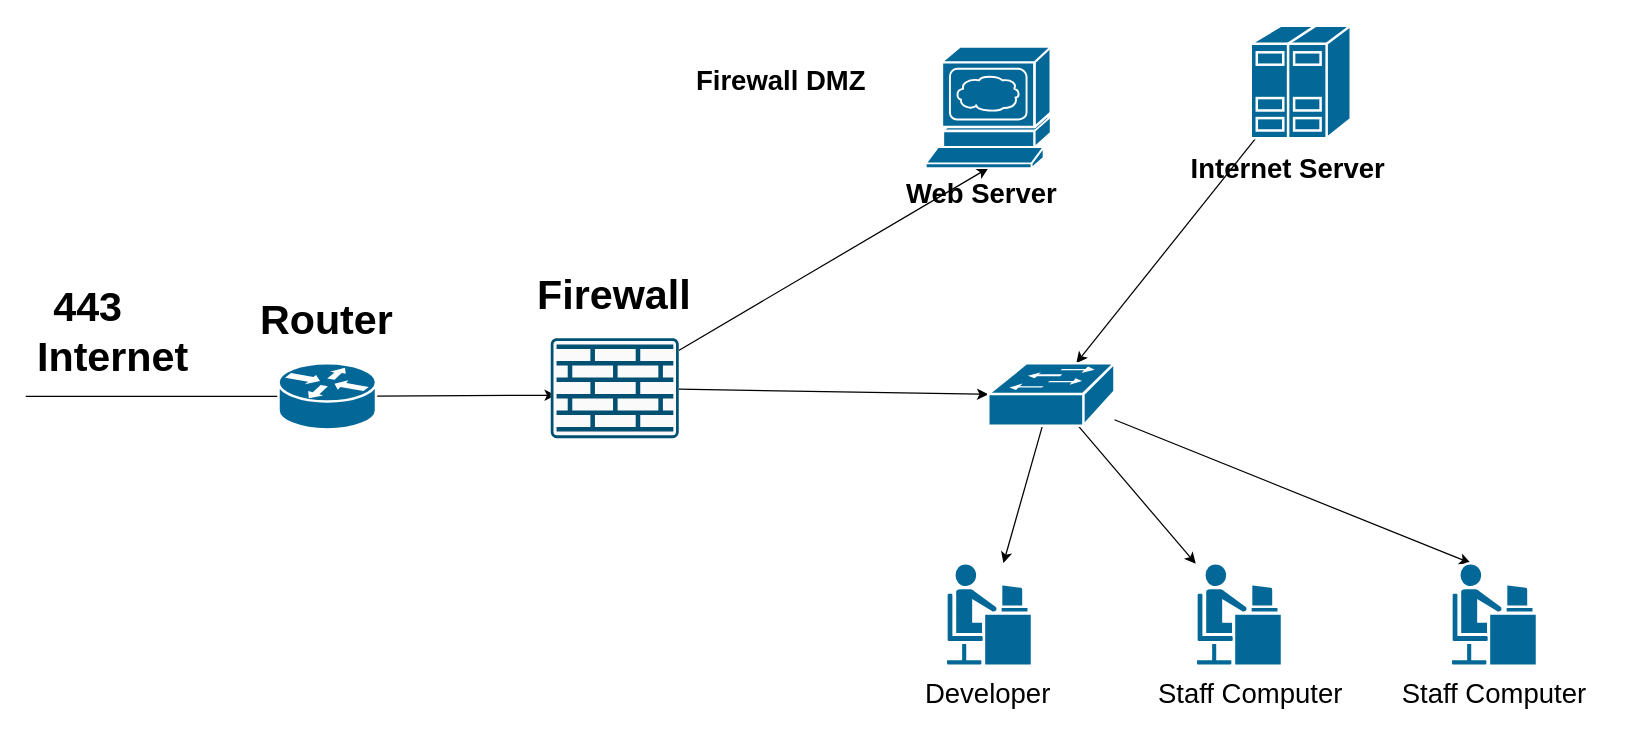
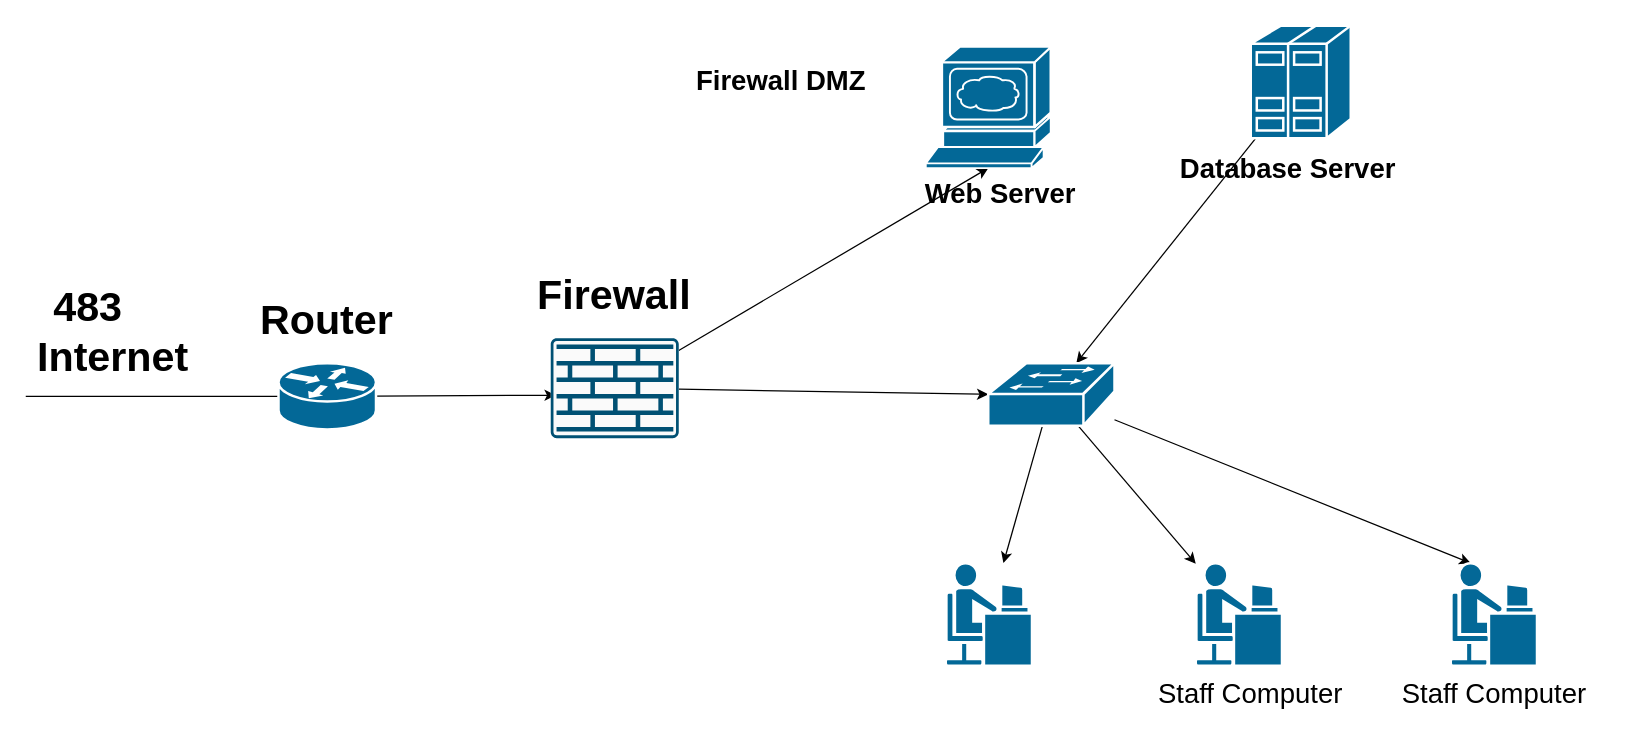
node "Internet Server": label "Internet Server" -> "Database Server"
node "Web Server": moved (982, 194) -> (1001, 194)
node "443": label "443" -> "483"
node "Developer": removed
